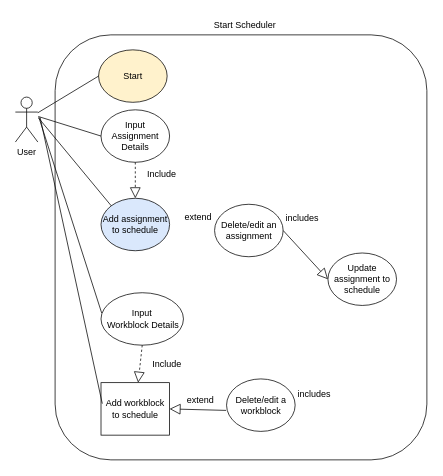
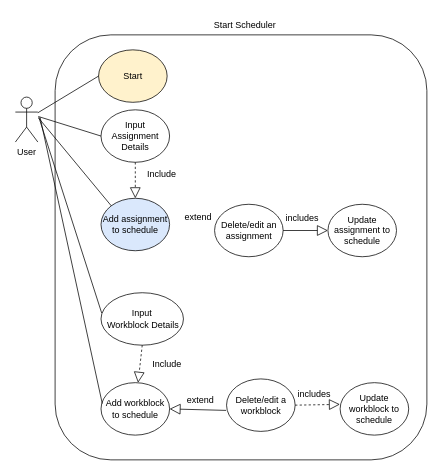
node "Update assignment to schedule": moved (362, 279) -> (362, 231)
edge "Delete/edit a workblock" -> "Update workblock to schedule": added
node "Add workblock to schedule": shape rectangle -> ellipse
node "Update workblock to schedule": added
